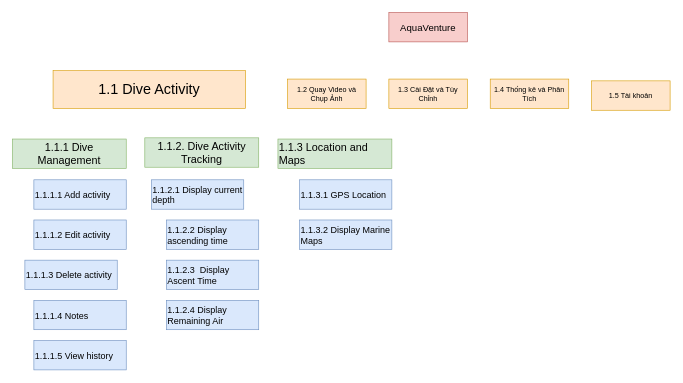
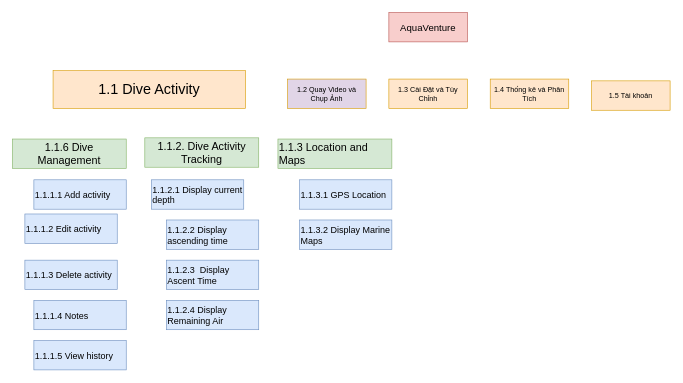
node "1.2 Quay Video và Chụp Ảnh": fillcolor #ffe6cc -> #e1d5e7
node "1.1.1 Dive Management": label "1.1.1 Dive Management" -> "1.1.6 Dive Management"
node "1.1.1.2 Edit activity": moved (80, 235) -> (71, 229)
